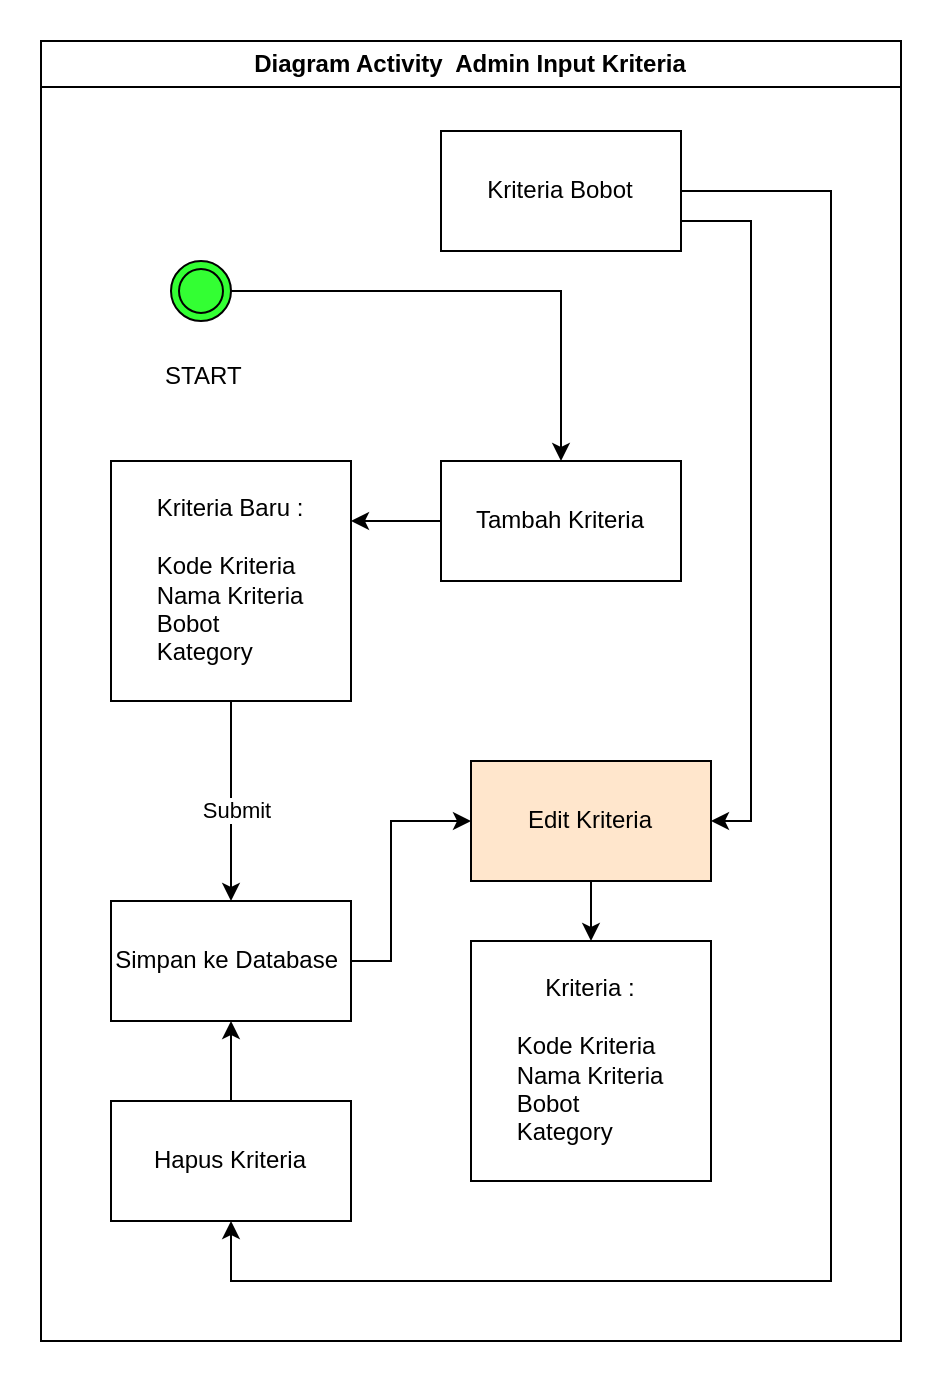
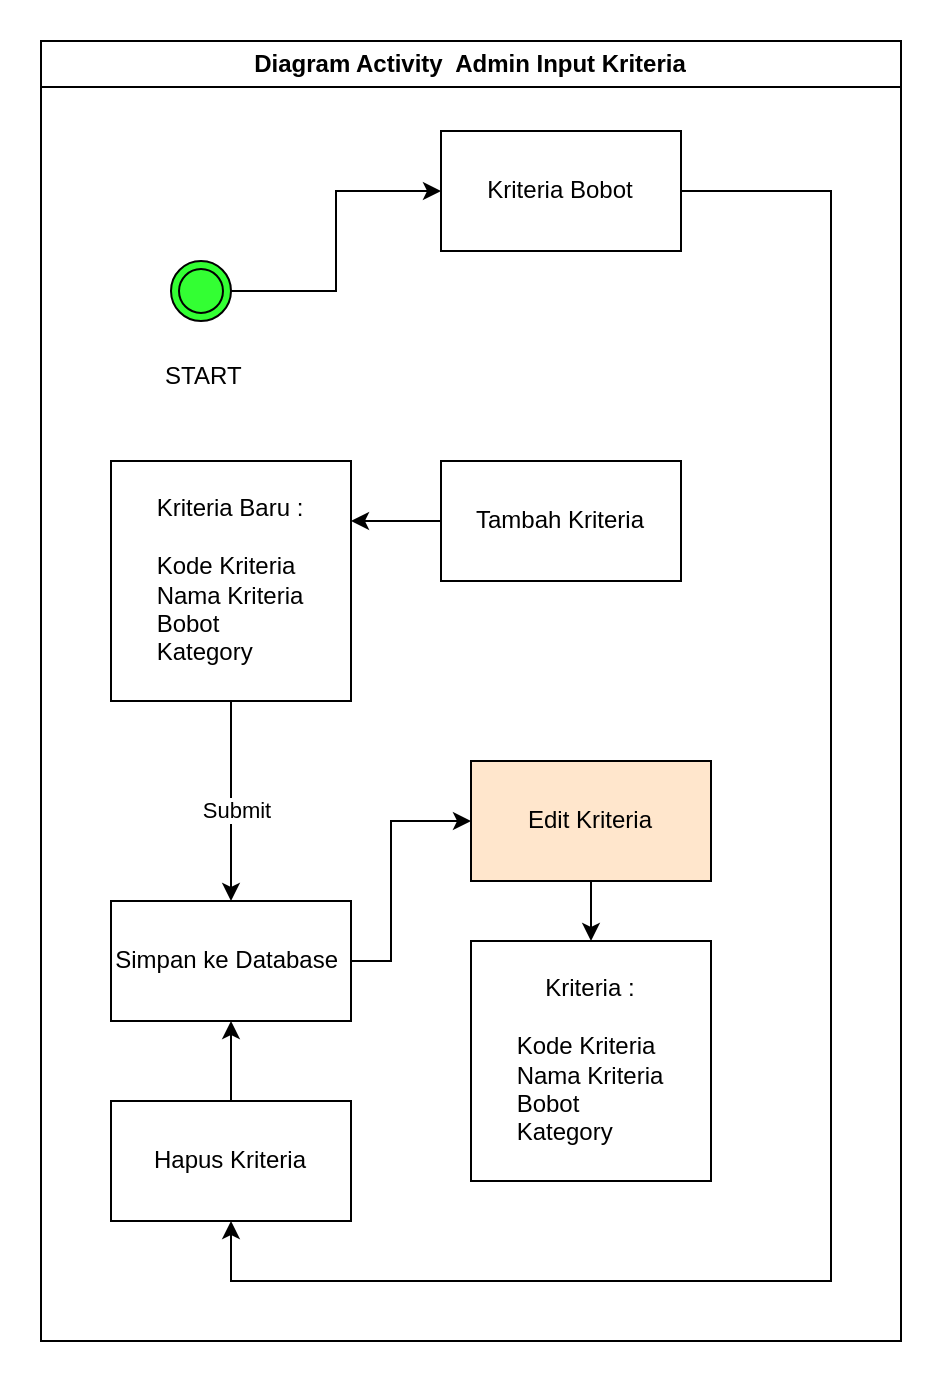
edge "START" -> "Tambah Kriteria": now "START" -> "Kriteria Bobot"
edge "Kriteria Bobot" -> "Edit Kriteria": removed
